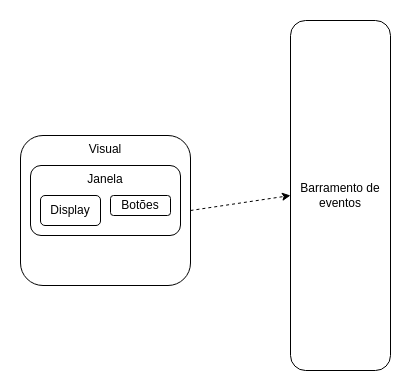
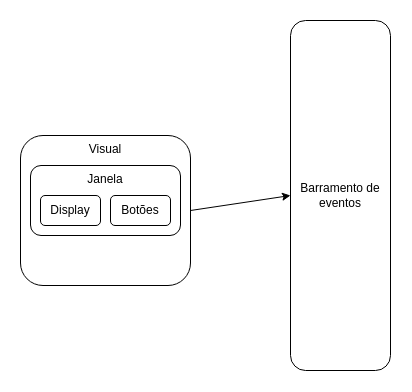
edge "Visual" -> "Barramento de eventos": style dashed -> solid
node "Botões": size 60x20 -> 60x30
